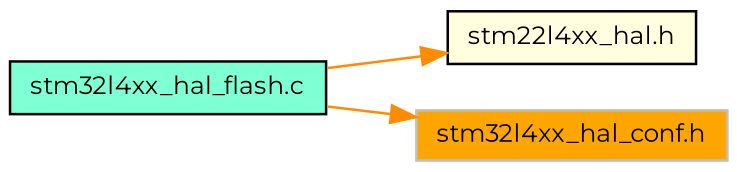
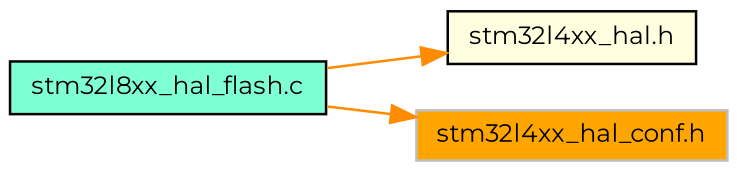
node "stm22l4xx_hal.h": label "stm22l4xx_hal.h" -> "stm32l4xx_hal.h"
node "stm32l4xx_hal_flash.c": label "stm32l4xx_hal_flash.c" -> "stm32l8xx_hal_flash.c"
